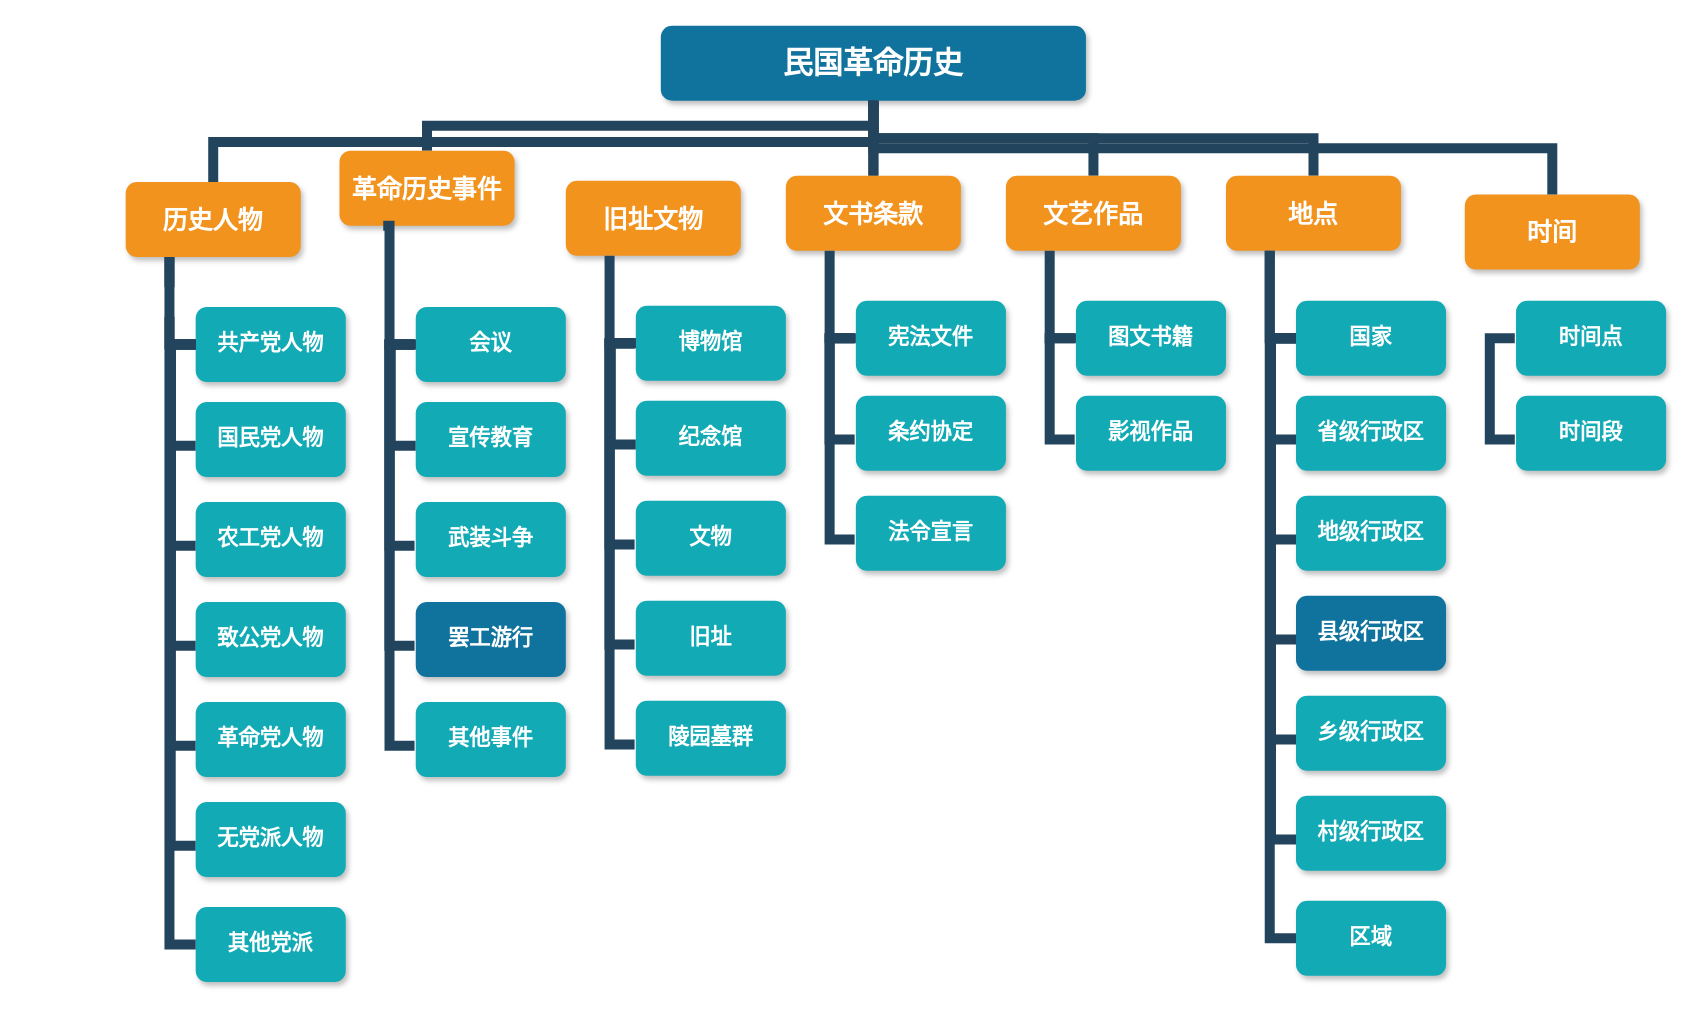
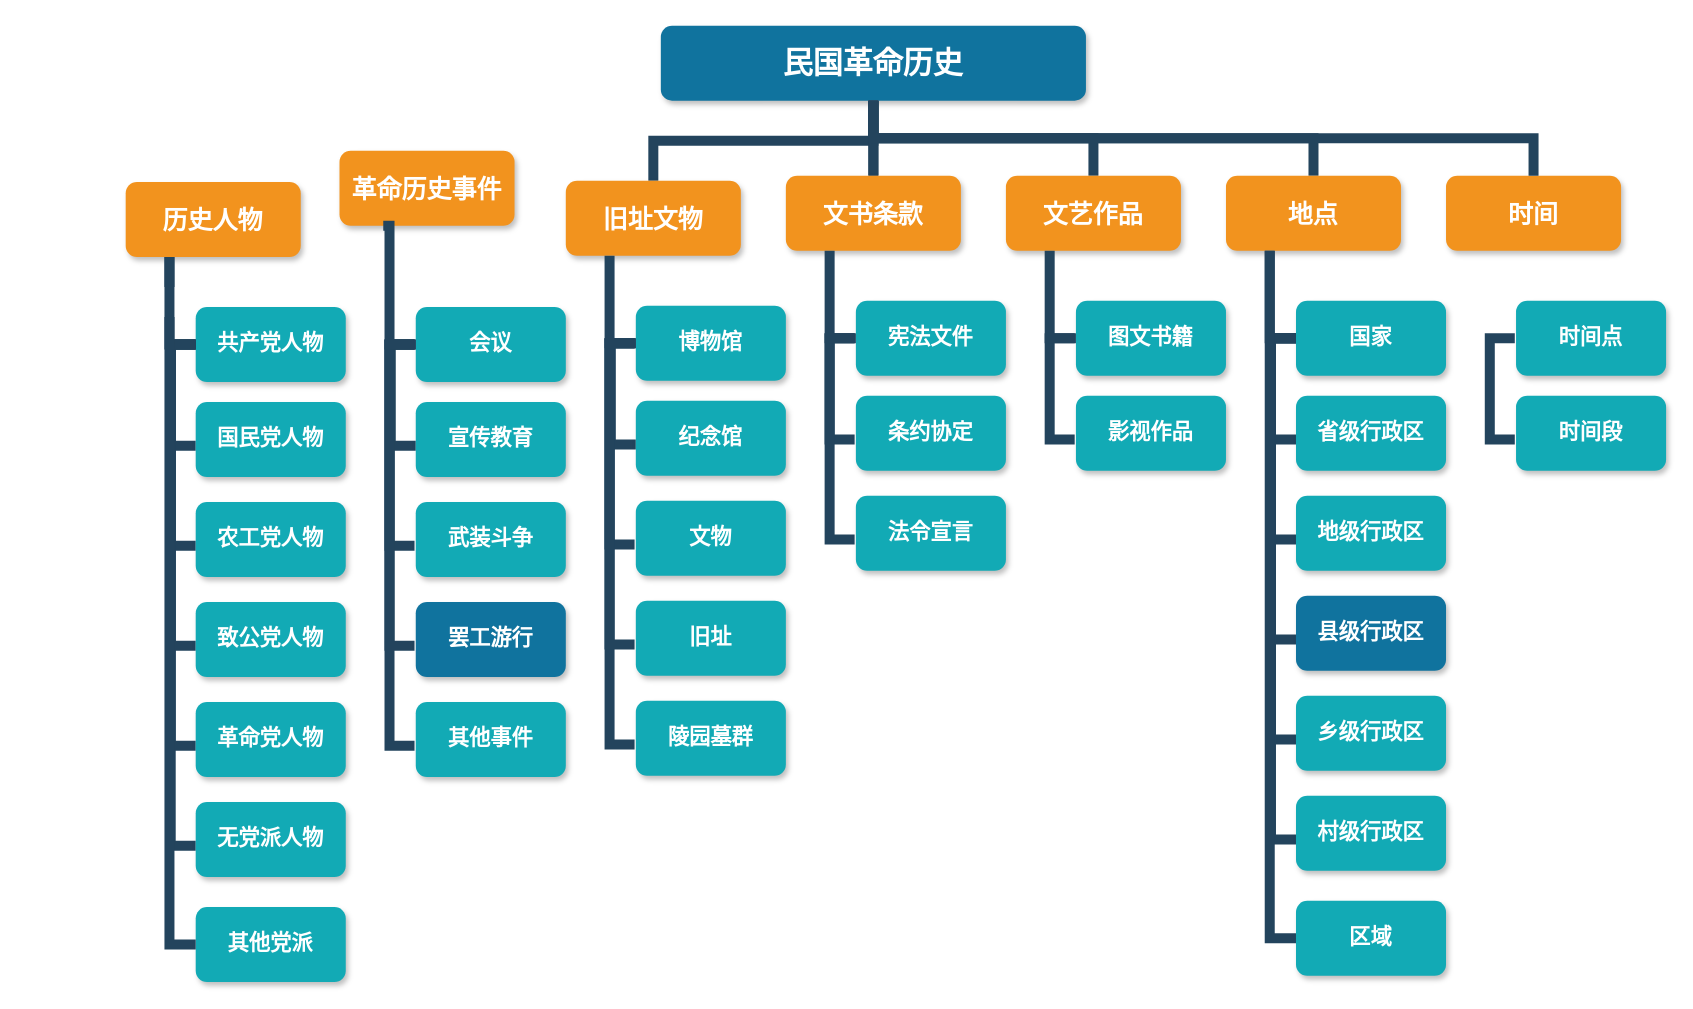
edge "民国革命历史" -- "革命历史事件": now "民国革命历史" -- "旧址文物"
edge "民国革命历史" -- "历史人物": removed
node "时间": moved (1552, 232) -> (1533, 213)
